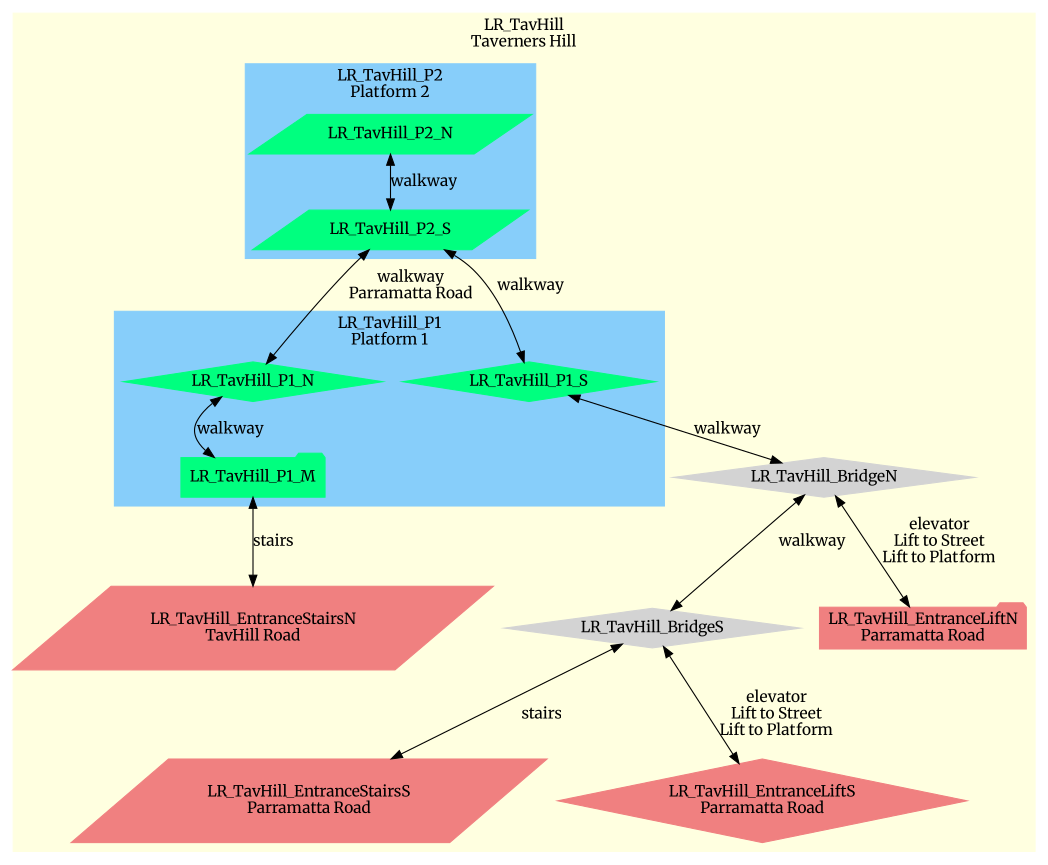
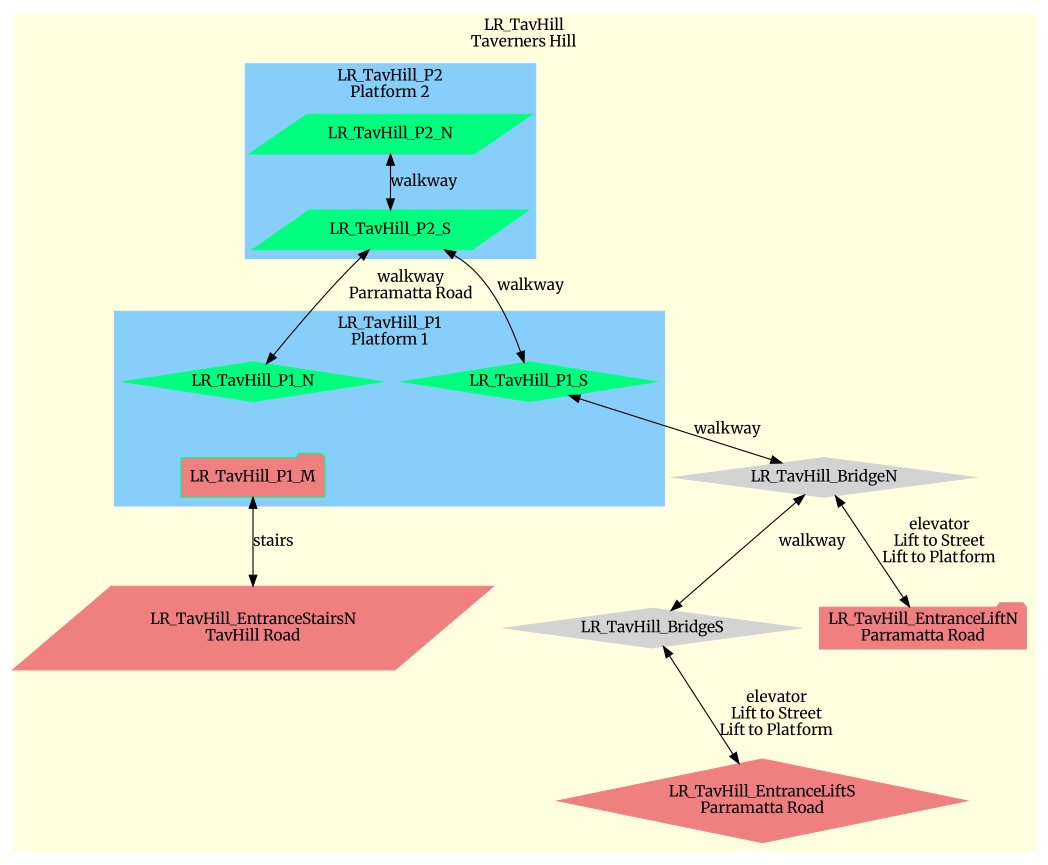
edge "LR_TavHill_P1_N" -- "LR_TavHill_P1_M": removed, label "walkway"
node "LR_TavHill_P1_M": fillcolor springgreen -> lightcoral
node "LR_TavHill_EntranceStairsS Parramatta Road": removed
